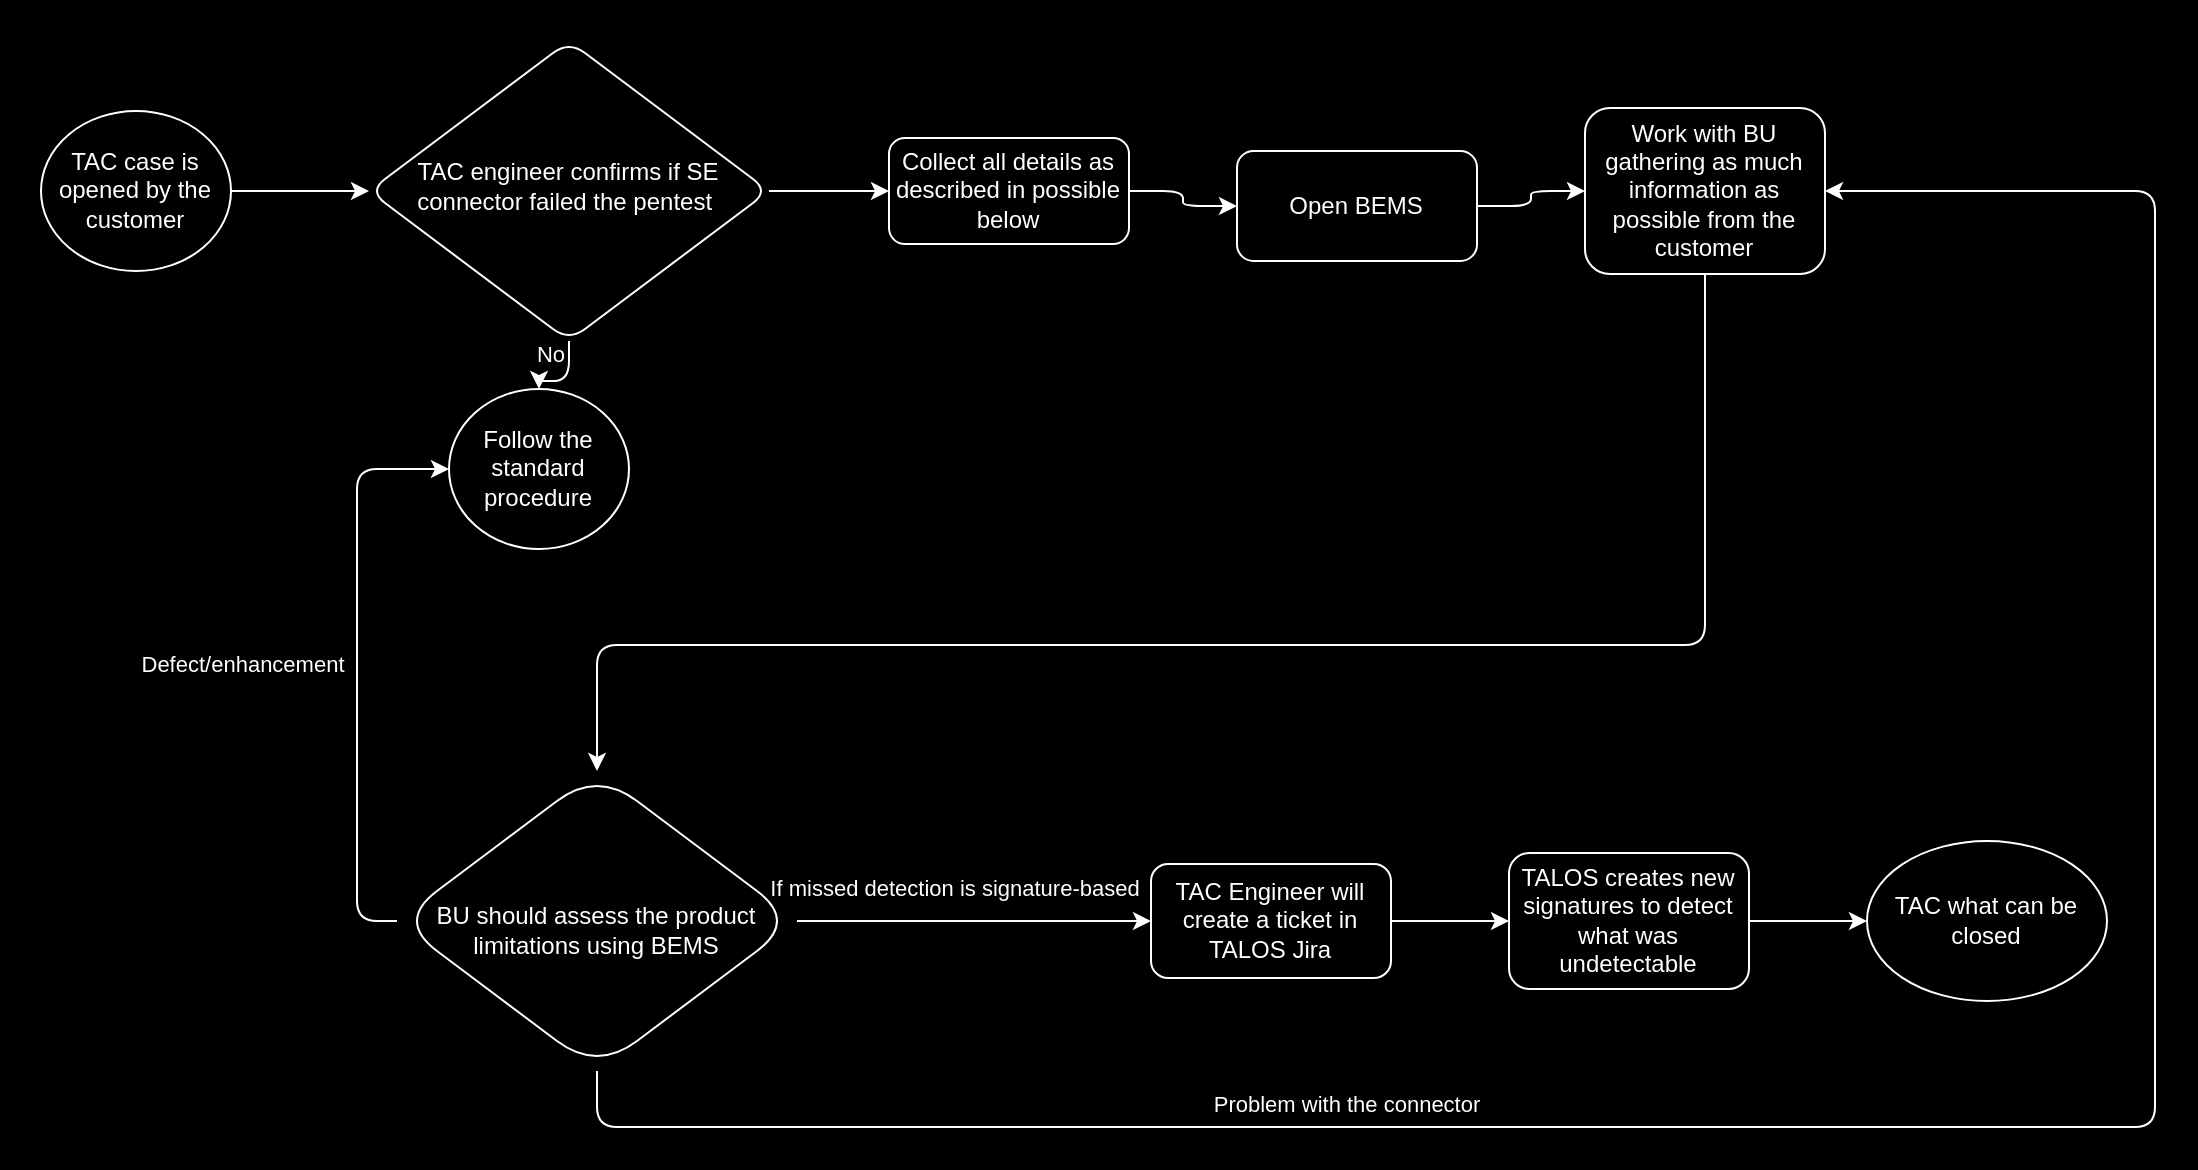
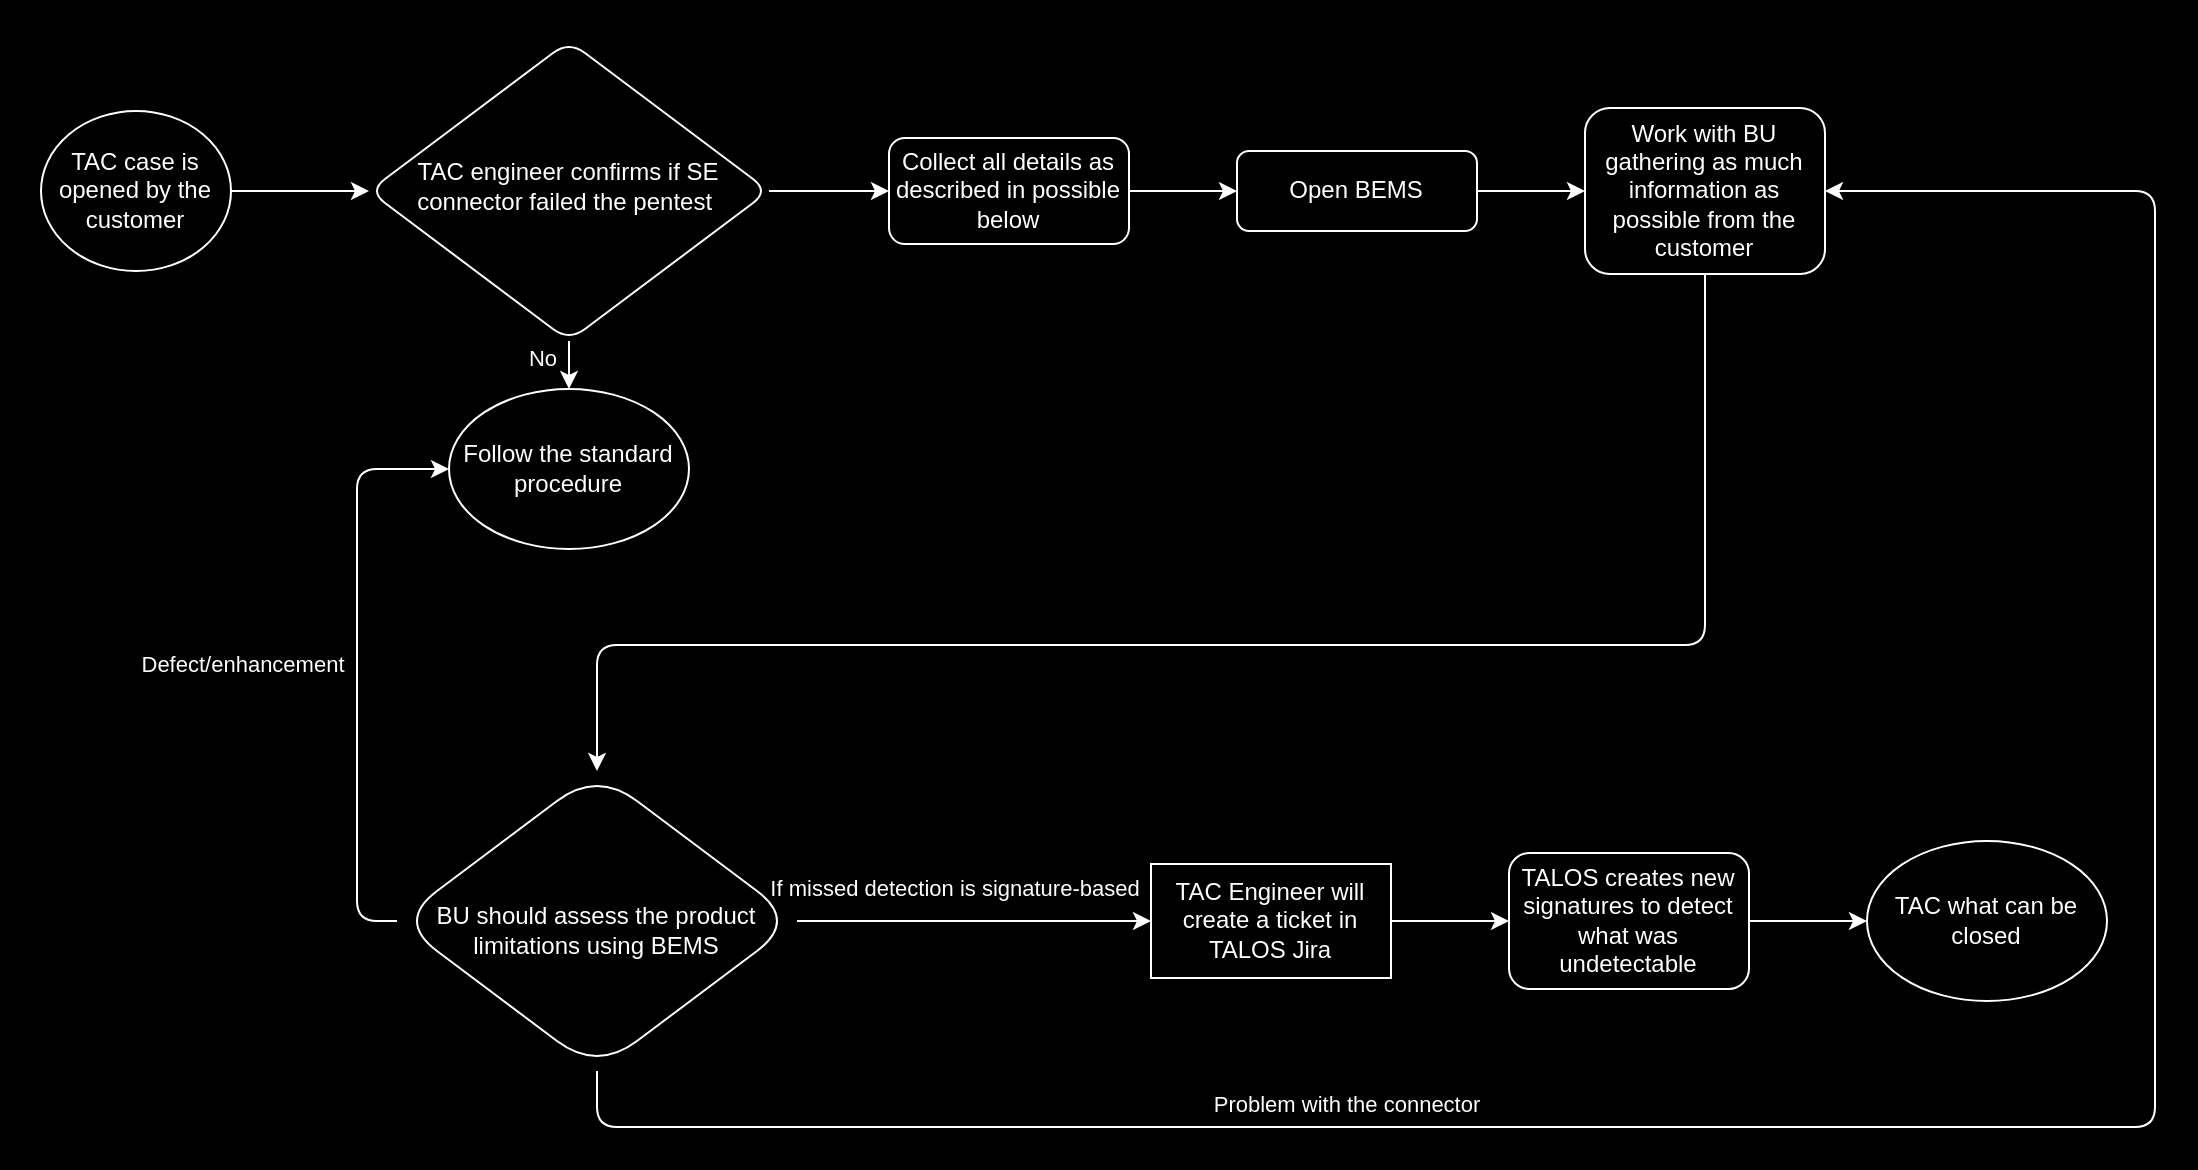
node "Open BEMS": size 240x110 -> 240x80
node "Follow the standard procedure": size 180x160 -> 240x160
node "TAC Engineer will create a ticket in TALOS Jira": shape rounded rectangle -> rectangle
